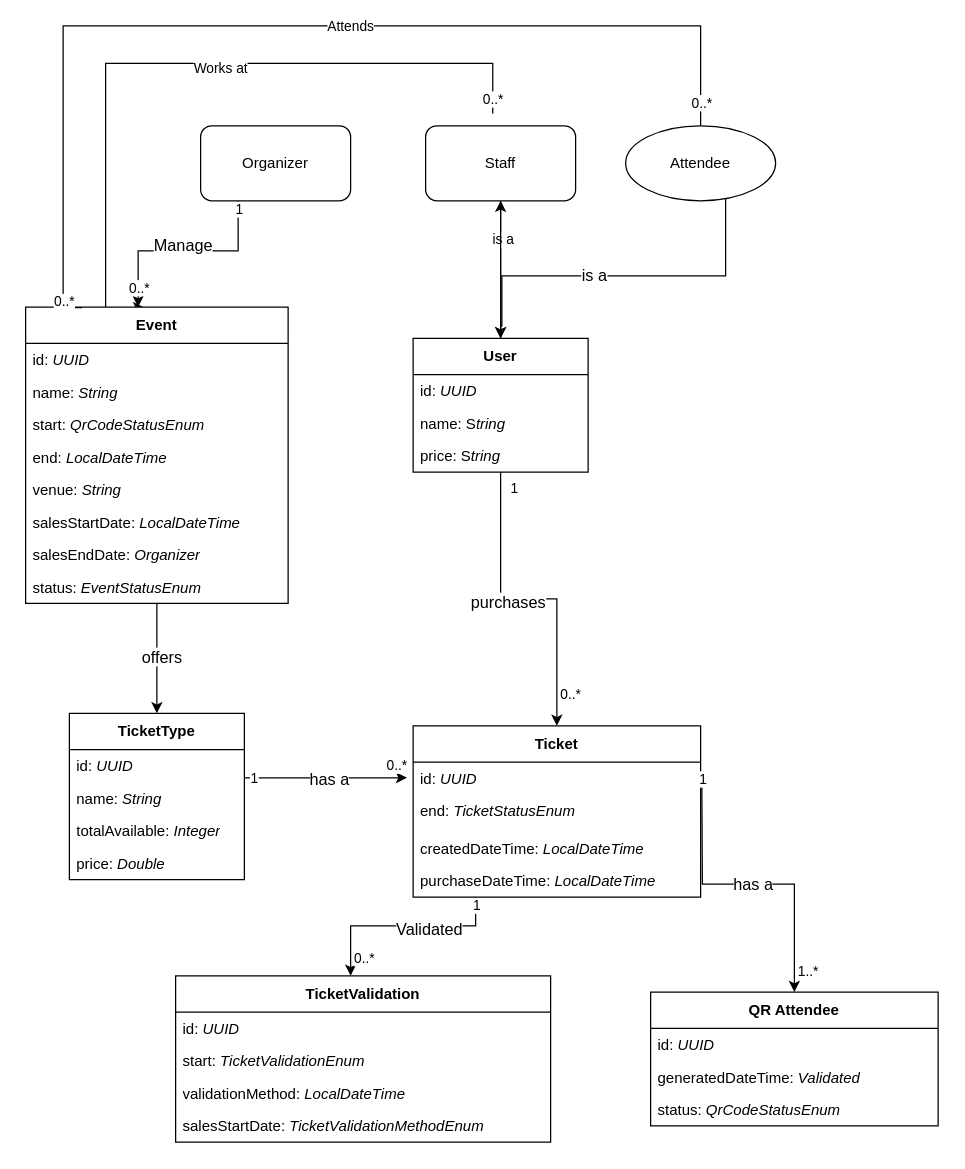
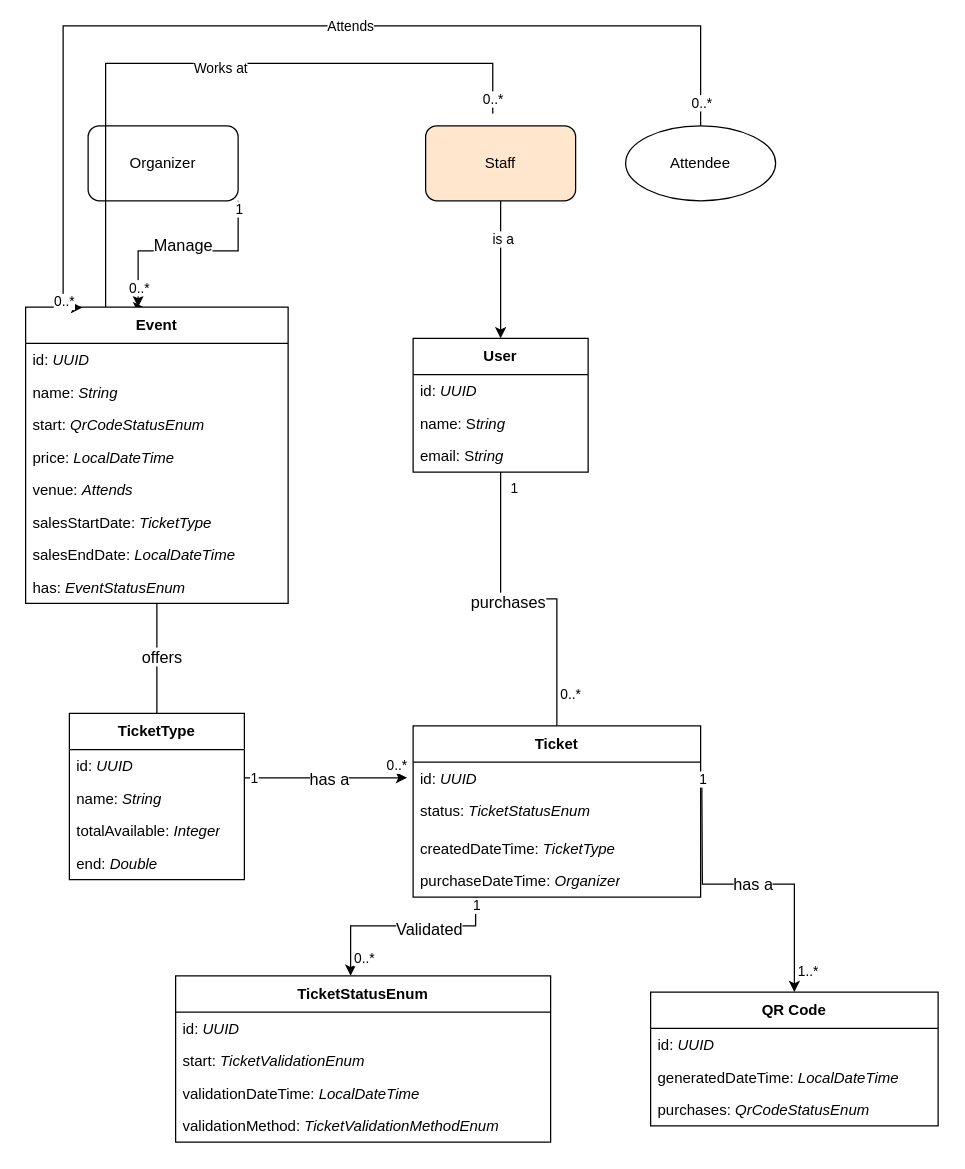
node "Organizer": moved (276, 163) -> (163, 163)
node "Staff": fillcolor #ffffff -> #ffe6cc
edge "Attendee" -> "User": removed, label "is a"
edge "Attendee" -- "Event": arrowhead none -> classic
edge "User" -> "Staff": removed
node "price: String": label "price: String" -> "email: String"
node "end: LocalDateTime": label "end: LocalDateTime" -> "price: LocalDateTime"
node "venue: String": label "venue: String" -> "venue: Attends"
node "salesStartDate: LocalDateTime": label "salesStartDate: LocalDateTime" -> "salesStartDate: TicketType"
node "salesEndDate: Organizer": label "salesEndDate: Organizer" -> "salesEndDate: LocalDateTime"
node "status: EventStatusEnum": label "status: EventStatusEnum" -> "has: EventStatusEnum"
edge "Event" -> "TicketType": arrowhead classic -> none
edge "User" -> "Ticket": arrowhead classic -> none
node "end: TicketStatusEnum": label "end: TicketStatusEnum" -> "status: TicketStatusEnum"
node "createdDateTime: LocalDateTime": label "createdDateTime: LocalDateTime" -> "createdDateTime: TicketType"
node "price: Double": label "price: Double" -> "end: Double"
node "purchaseDateTime: LocalDateTime": label "purchaseDateTime: LocalDateTime" -> "purchaseDateTime: Organizer"
node "TicketValidation": label "TicketValidation" -> "TicketStatusEnum"
node "QR Attendee": label "QR Attendee" -> "QR Code"
node "generatedDateTime: Validated": label "generatedDateTime: Validated" -> "generatedDateTime: LocalDateTime"
node "validationMethod: LocalDateTime": label "validationMethod: LocalDateTime" -> "validationDateTime: LocalDateTime"
node "status: QrCodeStatusEnum": label "status: QrCodeStatusEnum" -> "purchases: QrCodeStatusEnum"
node "salesStartDate: TicketValidationMethodEnum": label "salesStartDate: TicketValidationMethodEnum" -> "validationMethod: TicketValidationMethodEnum"
